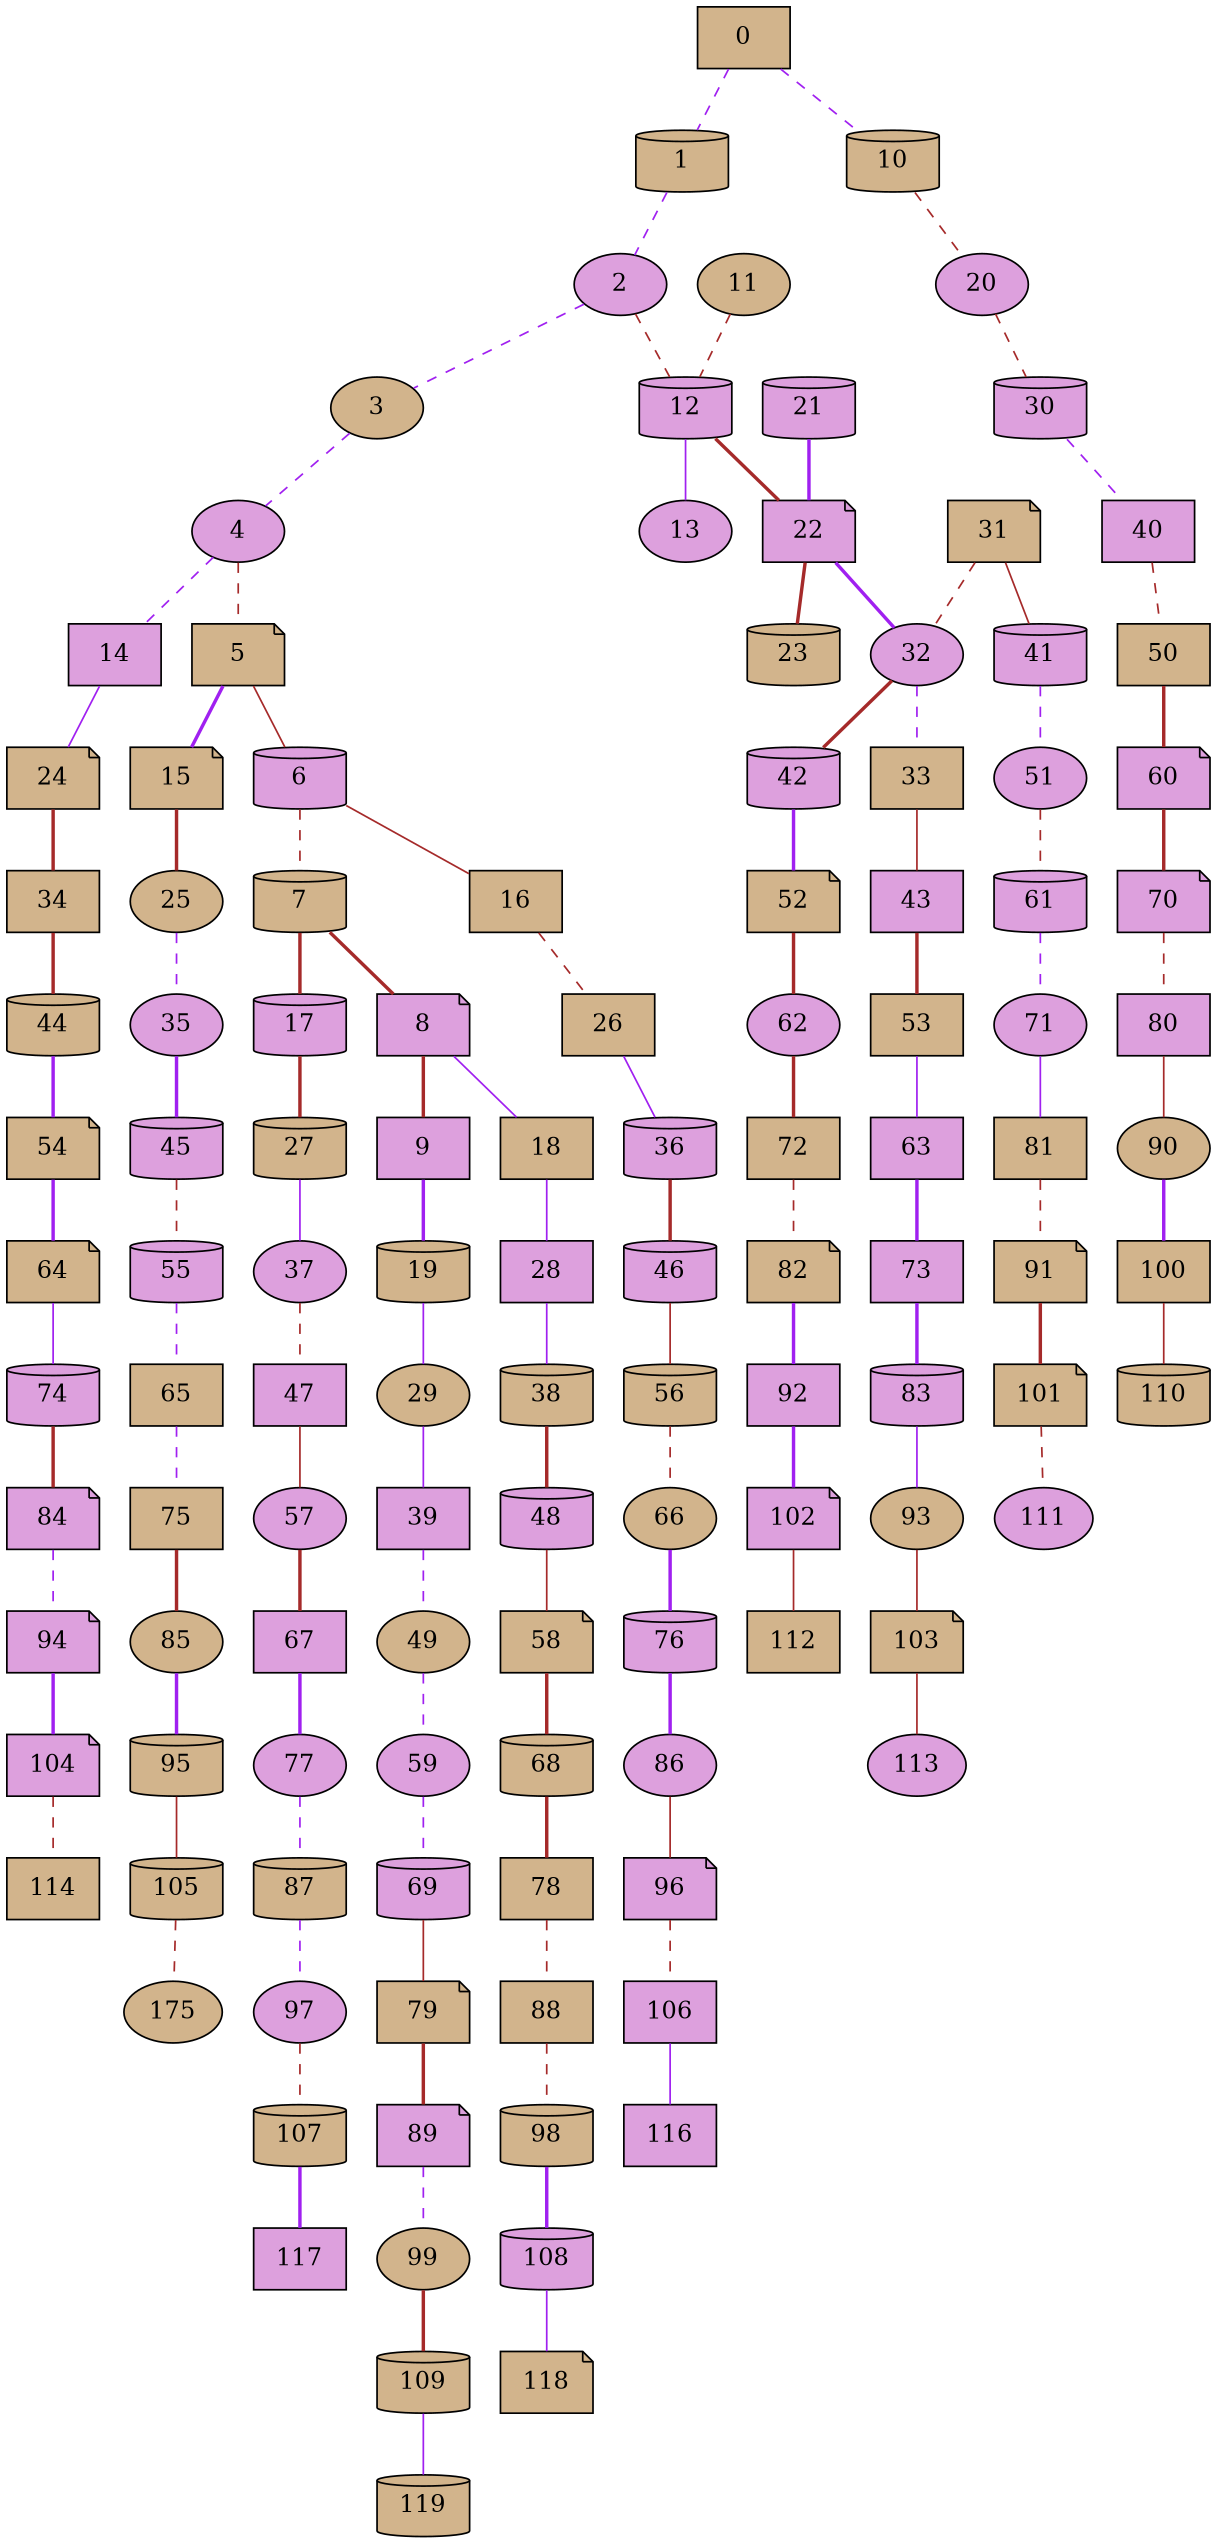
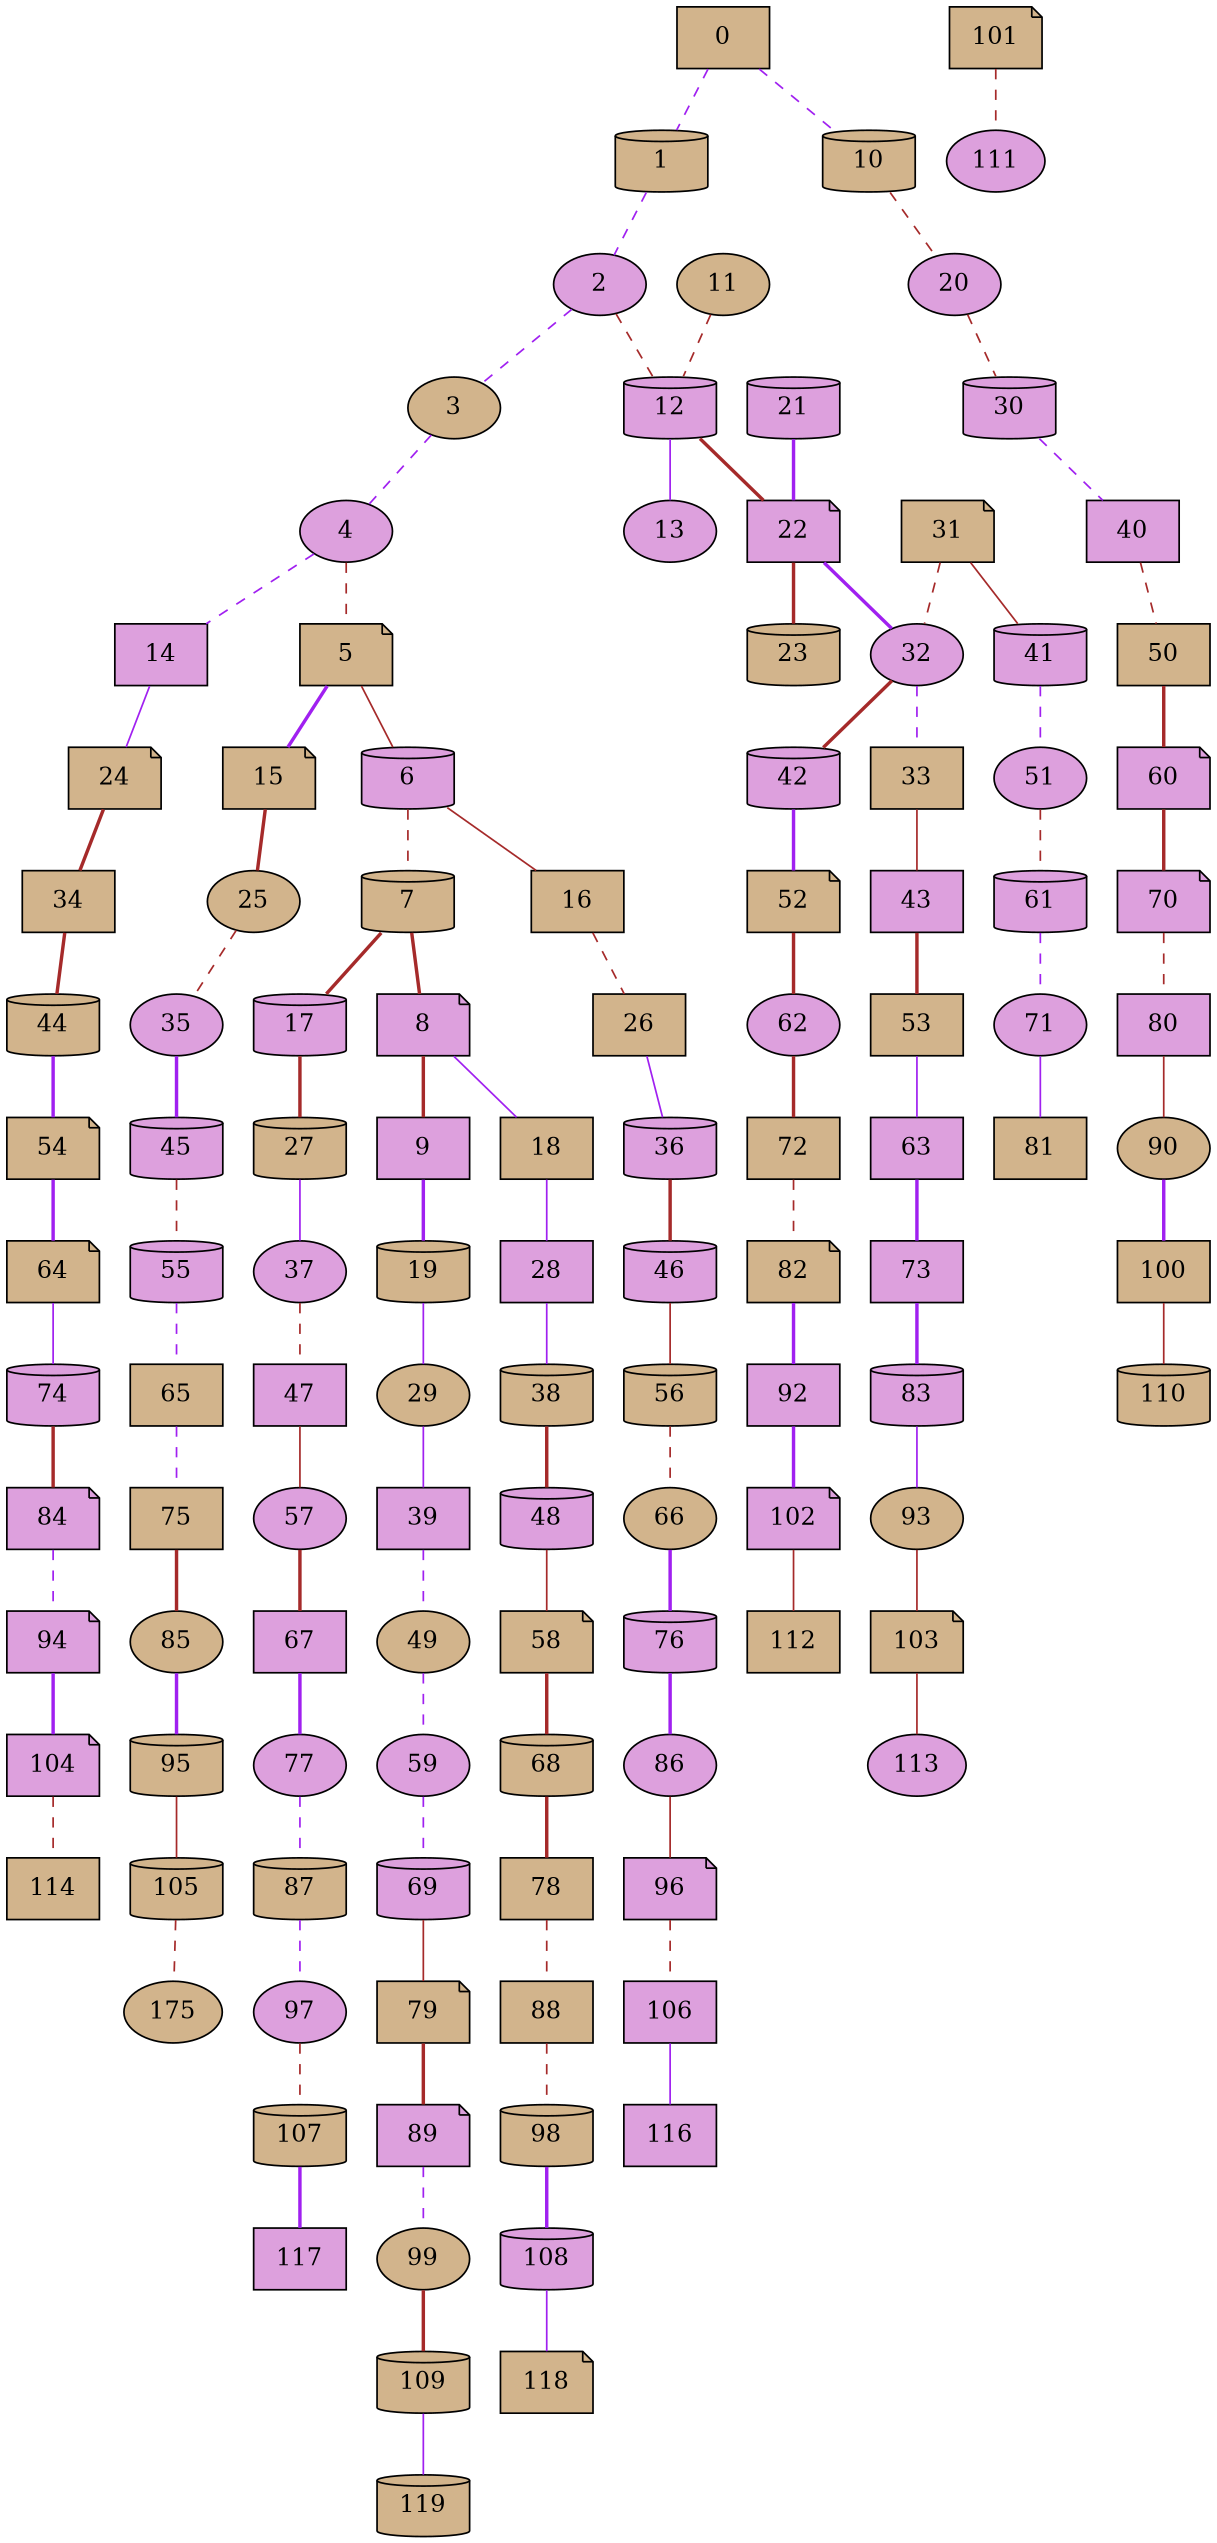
edge "25" -- "35": color purple -> brown
node "91": removed
